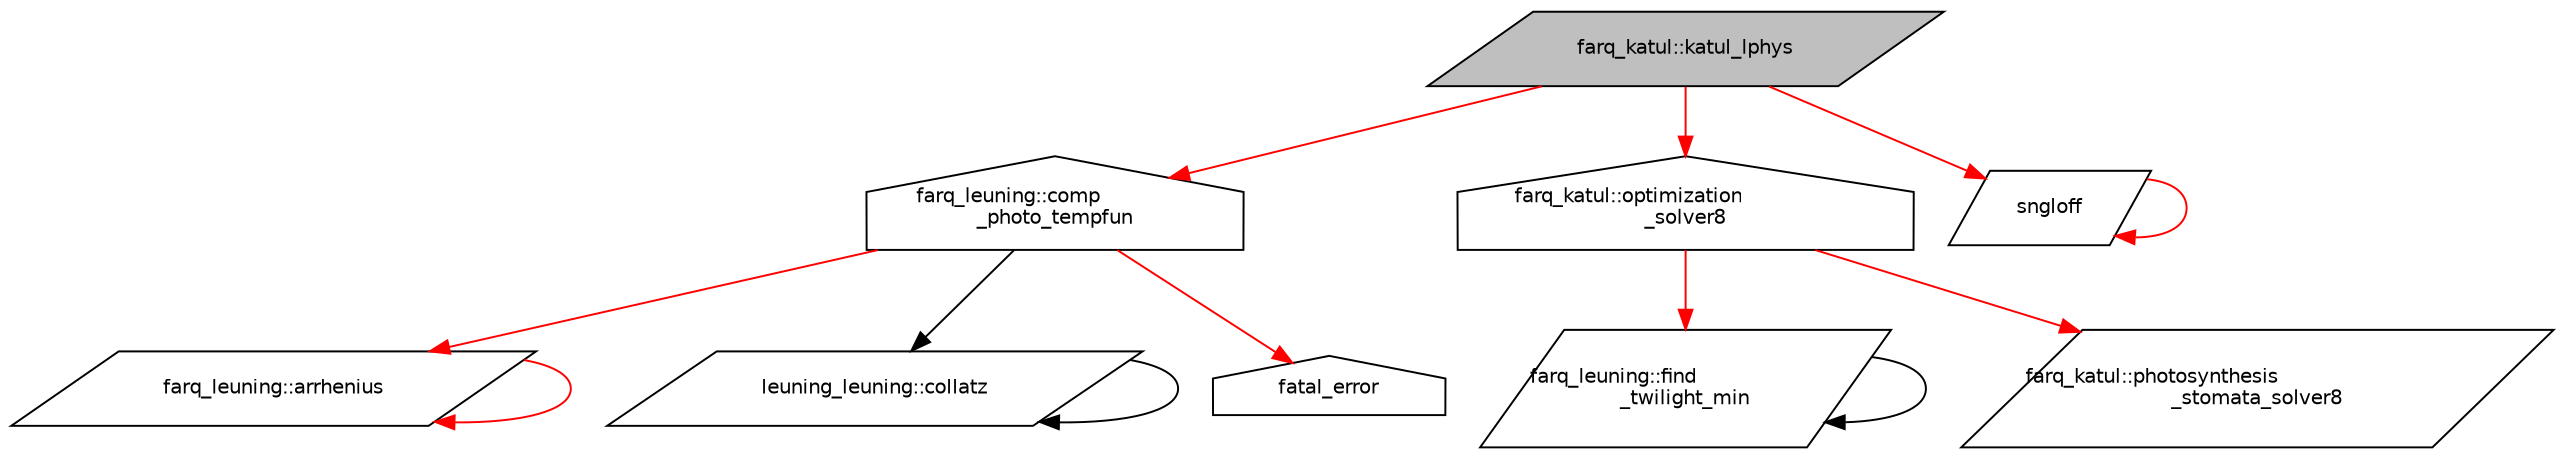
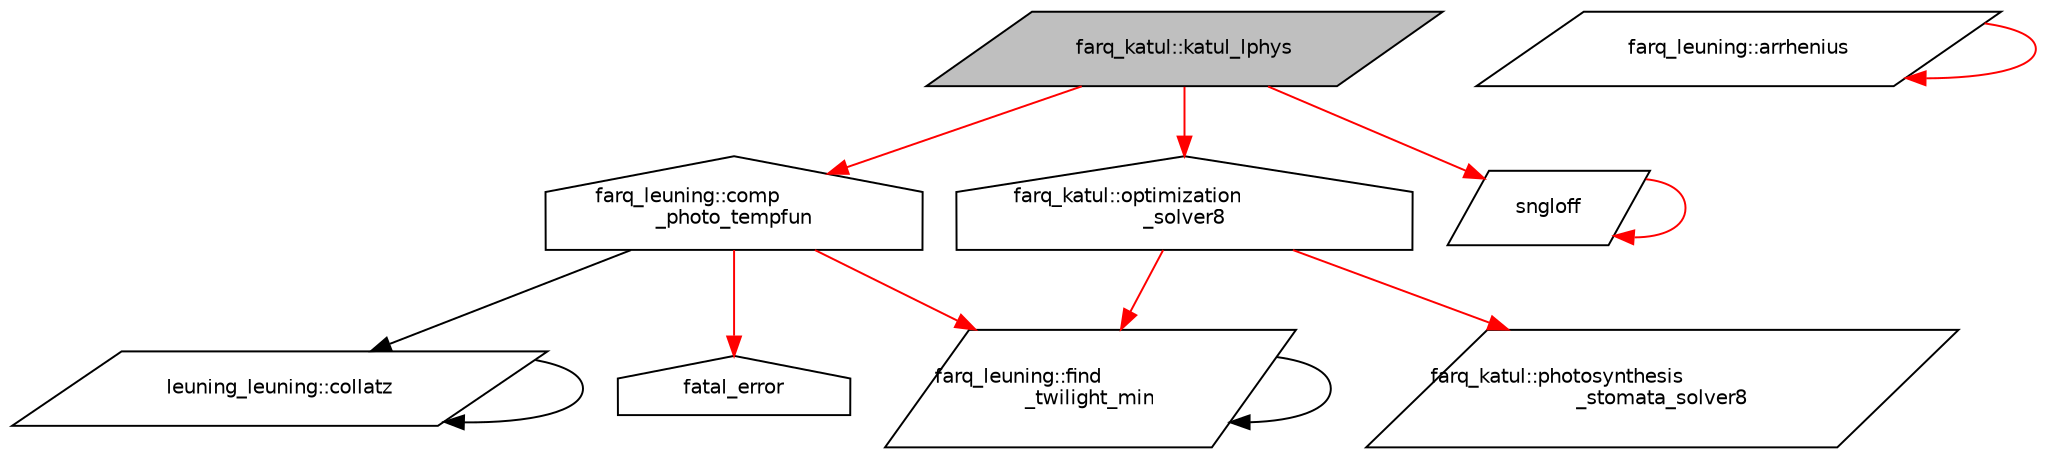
edge "farq_leuning::comp _photo_tempfun" -> "farq_leuning::arrhenius": now "farq_leuning::comp _photo_tempfun" -> "farq_leuning::find _twilight_min"
